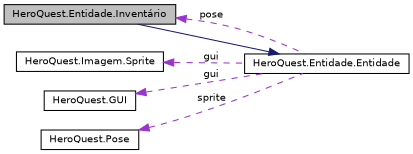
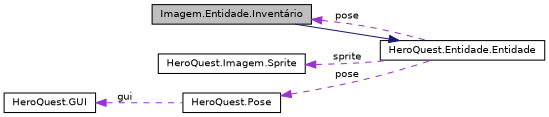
node "HeroQuest.Entidade.Inventário": label "HeroQuest.Entidade.Inventário" -> "Imagem.Entidade.Inventário"
edge "HeroQuest.Entidade.Entidade" -> "HeroQuest.Imagem.Sprite": label " gui" -> " sprite"
edge "HeroQuest.Entidade.Entidade" -> "HeroQuest.GUI": now "HeroQuest.Pose" -> "HeroQuest.GUI"
edge "HeroQuest.Entidade.Entidade" -> "HeroQuest.Pose": label " sprite" -> " pose"
